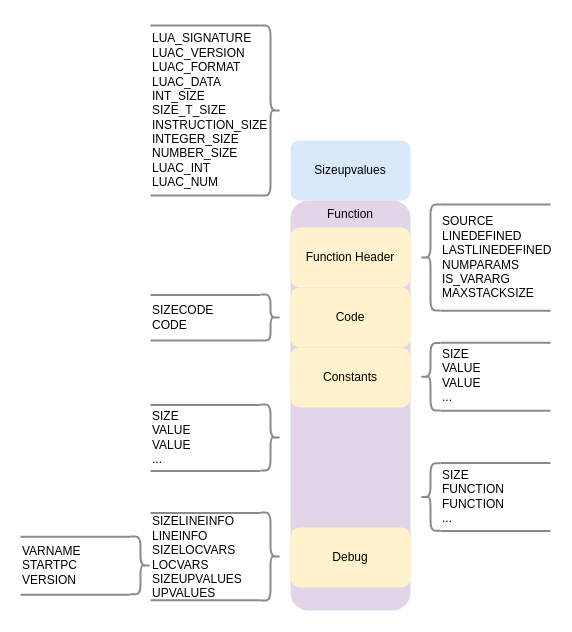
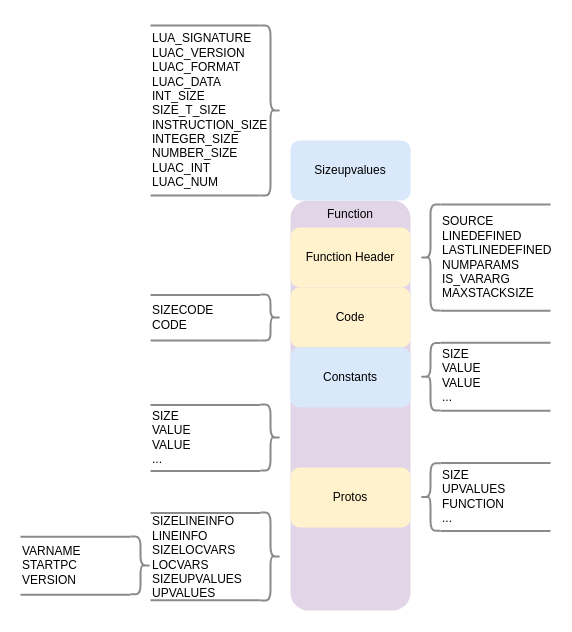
node "Constants": fillcolor #fff2cc -> #dae8fc
node "SIZE FUNCTION FUNCTION ...": label "SIZE FUNCTION FUNCTION ..." -> "SIZE UPVALUES FUNCTION ..."
node "Protos": added
node "Debug": removed
